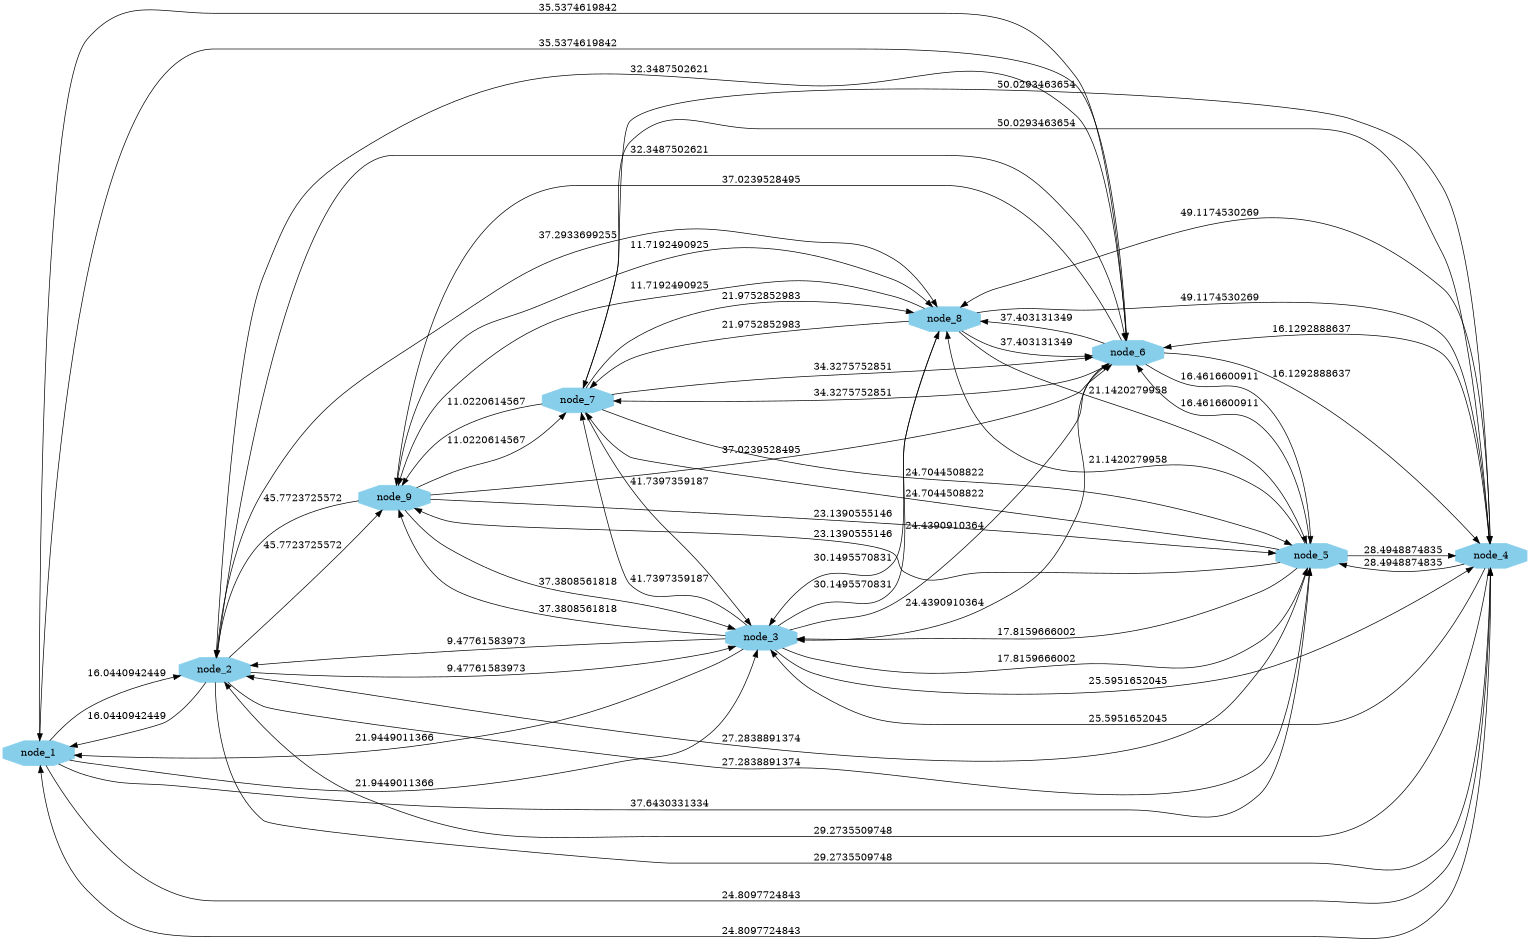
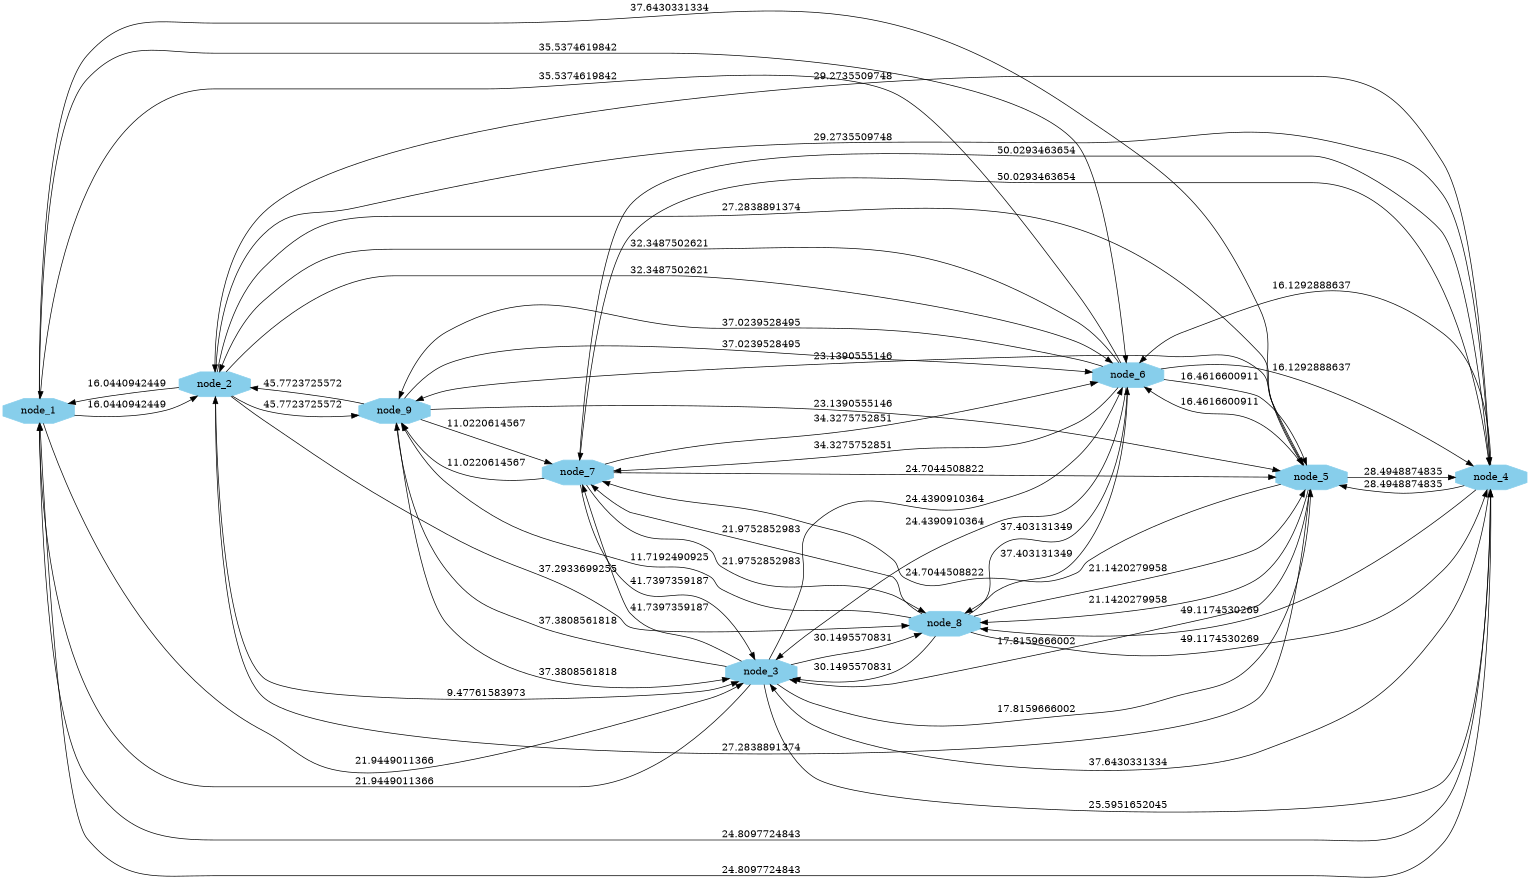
edge "node_9" -> "node_8": removed, label "11.7192490925"
edge "node_3" -> "node_2": removed, label "9.47761583973"
edge "node_4" -> "node_3": label "25.5951652045" -> "37.6430331334"
